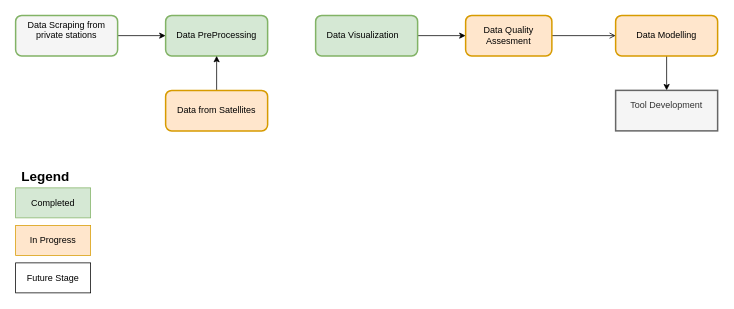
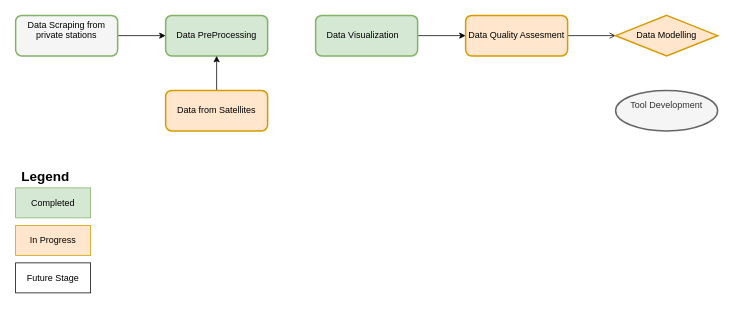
node "Data Quality Assesment": size 86x41 -> 102x41
node "Data Modelling": shape rounded rectangle -> diamond
edge "Data Modelling" -> "Tool Development": removed
node "Tool Development": shape rectangle -> ellipse
